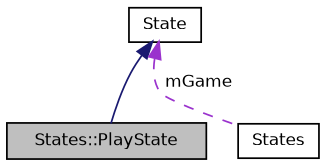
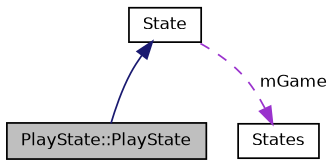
edge "States" -> "State": reversed
node "States::PlayState": label "States::PlayState" -> "PlayState::PlayState"
